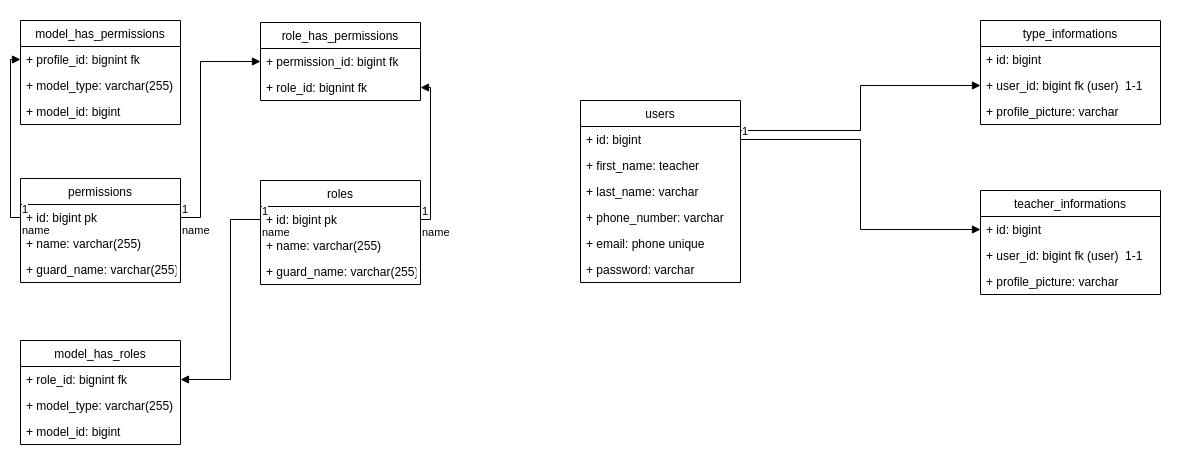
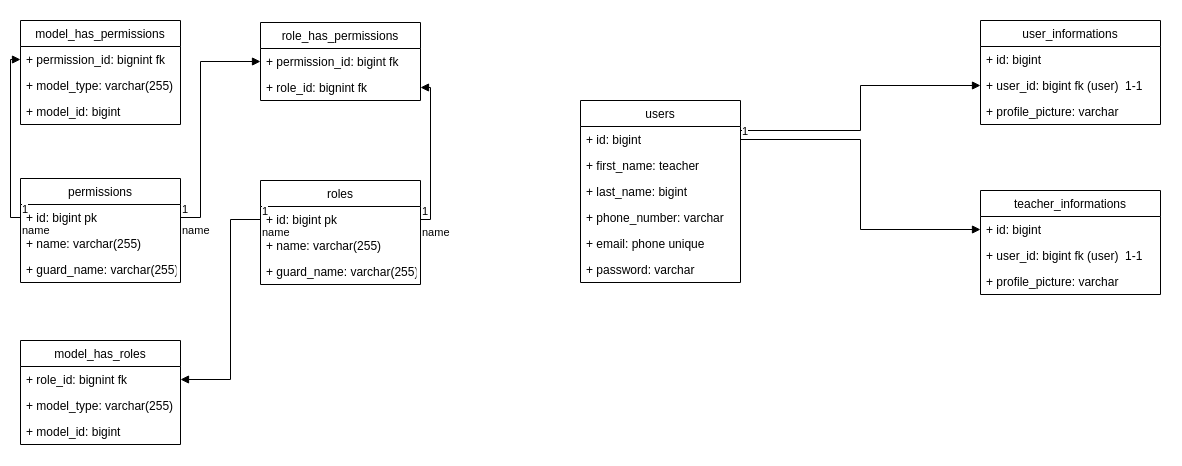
node "type_informations": label "type_informations" -> "user_informations"
node "+ profile_id: bignint fk": label "+ profile_id: bignint fk" -> "+ permission_id: bignint fk"
node "+ last_name: varchar": label "+ last_name: varchar" -> "+ last_name: bigint"
